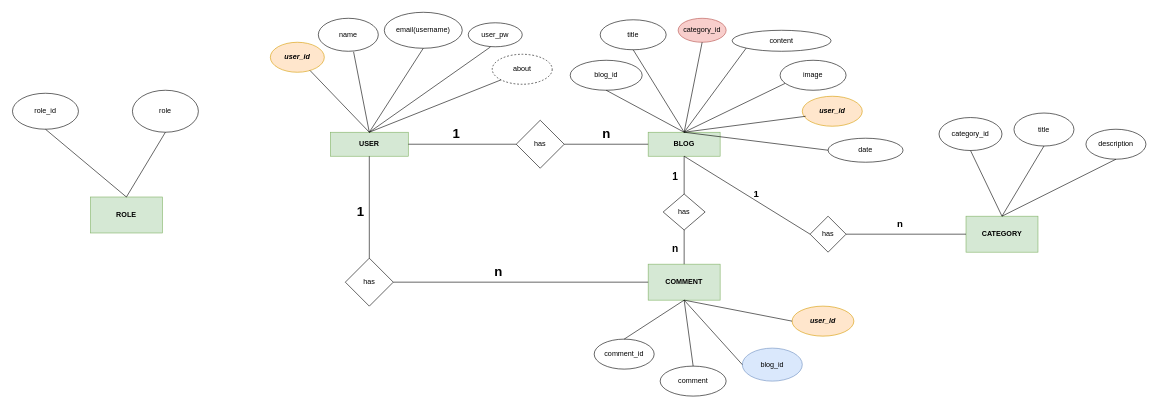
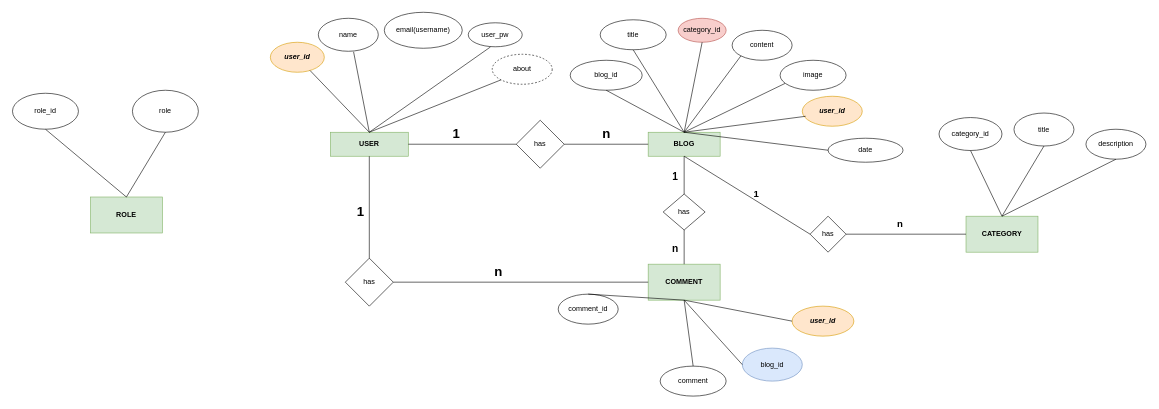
node "content": size 99x21 -> 60x30
edge "email(username)" -- "USER": removed
node "comment_id": moved (624, 354) -> (588, 309)
